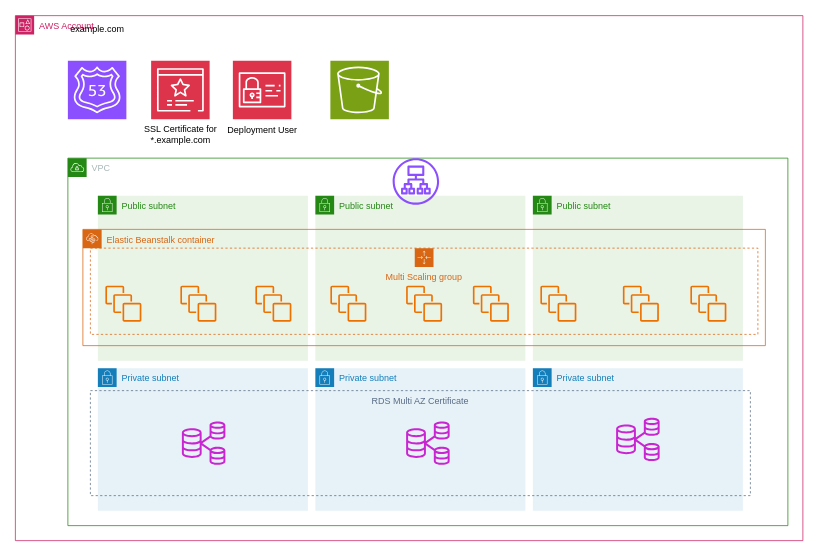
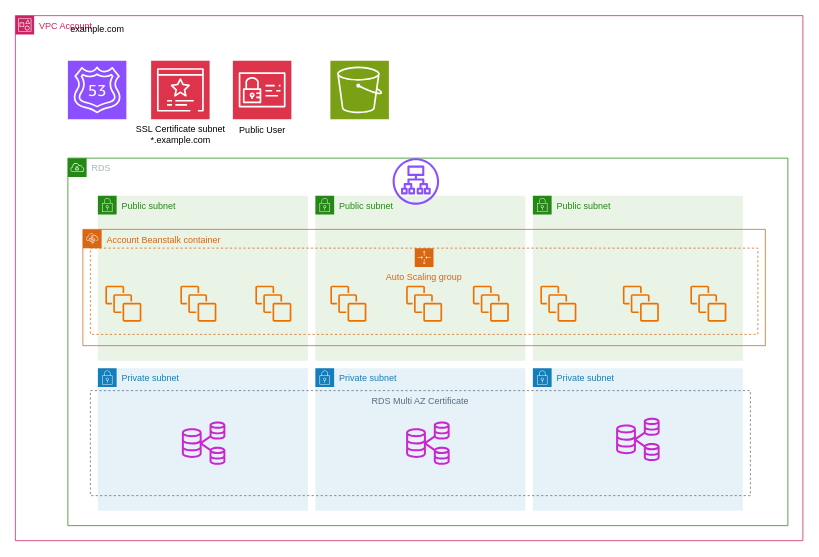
node "AWS Account": label "AWS Account" -> "VPC Account"
node "Deployment User": label "Deployment User" -> "Public User"
node "SSL Certificate for *.example.com": label "SSL Certificate for *.example.com" -> "SSL Certificate subnet *.example.com"
node "VPC": label "VPC" -> "RDS"
node "Elastic Beanstalk container": label "Elastic Beanstalk container" -> "Account Beanstalk container"
node "Multi Scaling group": label "Multi Scaling group" -> "Auto Scaling group"
